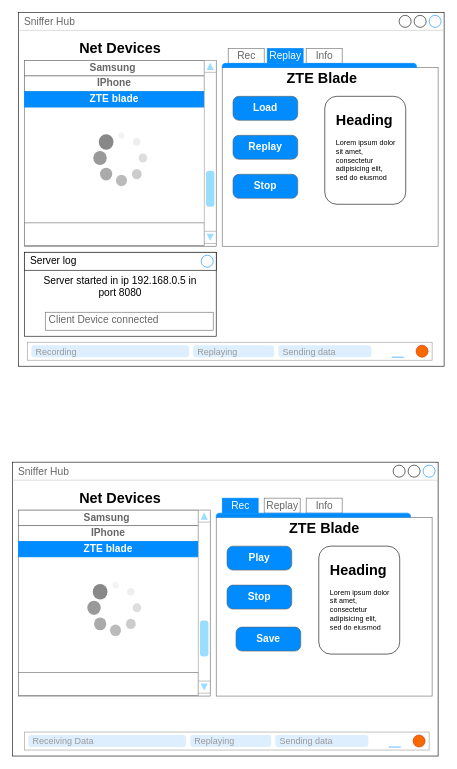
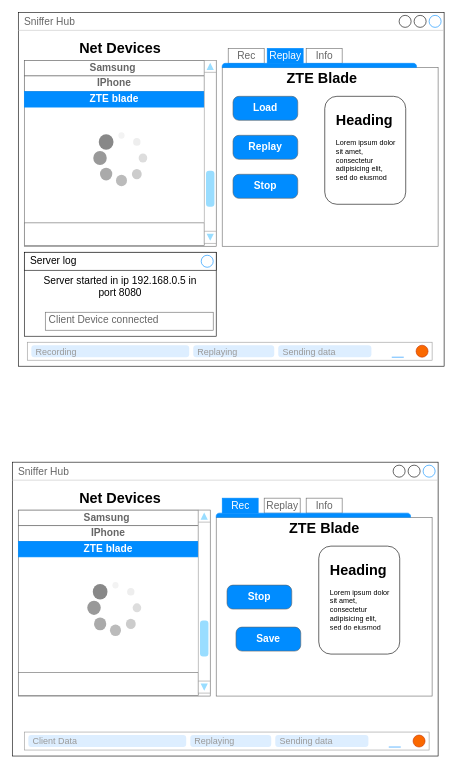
node "Play": removed
node "Receiving Data": label "Receiving Data" -> "Client Data"
